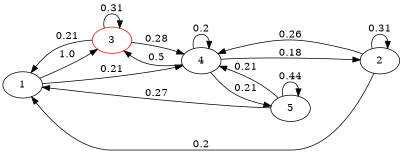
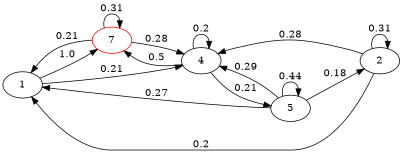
edge "2" -> "4": label "0.26" -> "0.28"
node "3": label "3" -> "7"
edge "4" -> "2": now "5" -> "2"
edge "5" -> "4": label "0.21" -> "0.29"
